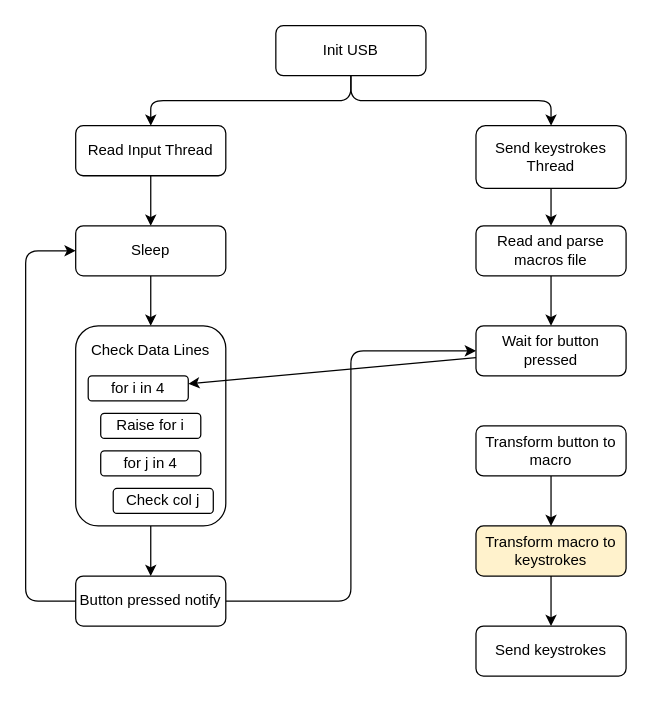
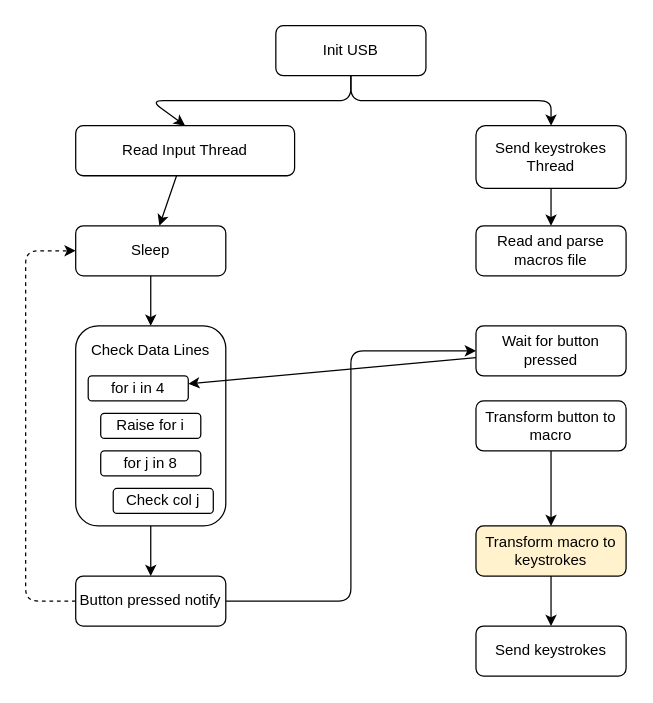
node "Read Input Thread": size 150x50 -> 219x50
edge "Read and parse macros file" -> "Wait for button pressed": removed
edge "Button pressed notify" -> "Sleep": style solid -> dashed
node "Transform button to macro": moved (551, 451) -> (551, 426)
node "for j in 4": label "for j in 4" -> "for j in 8"
